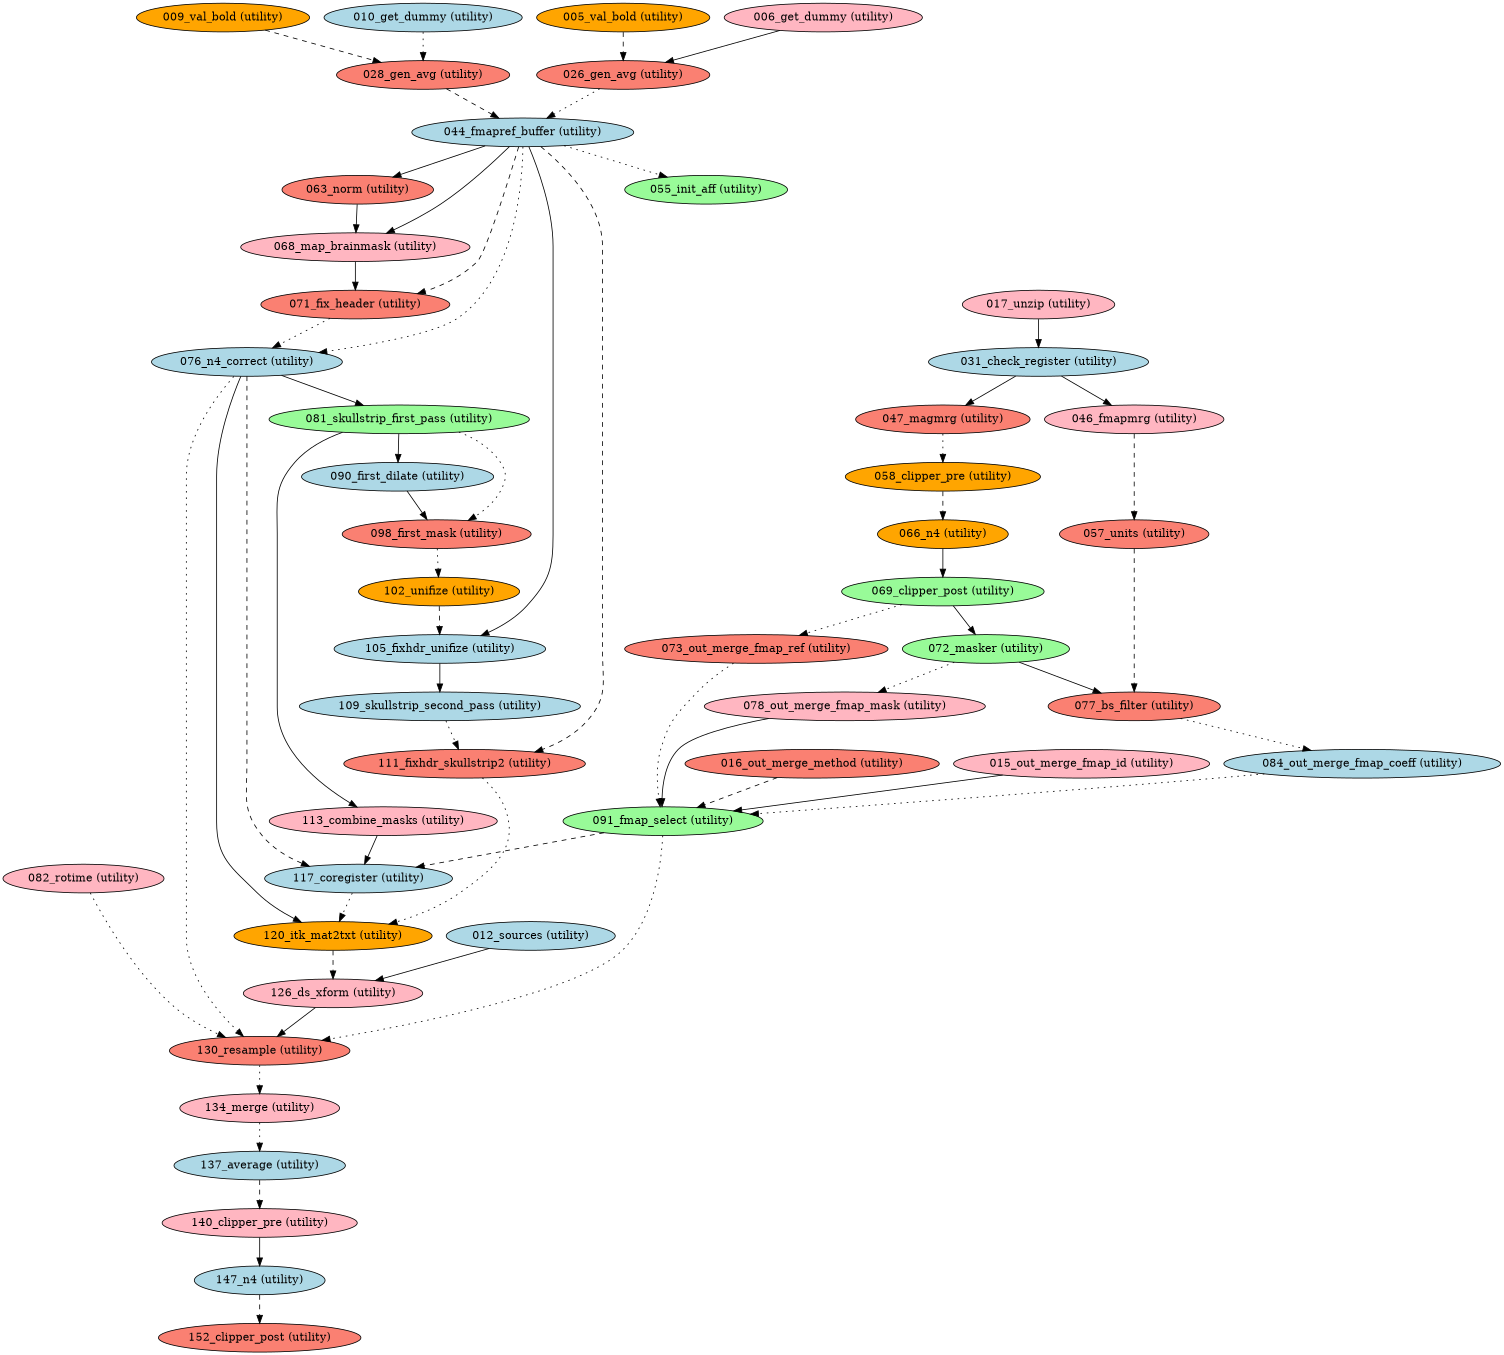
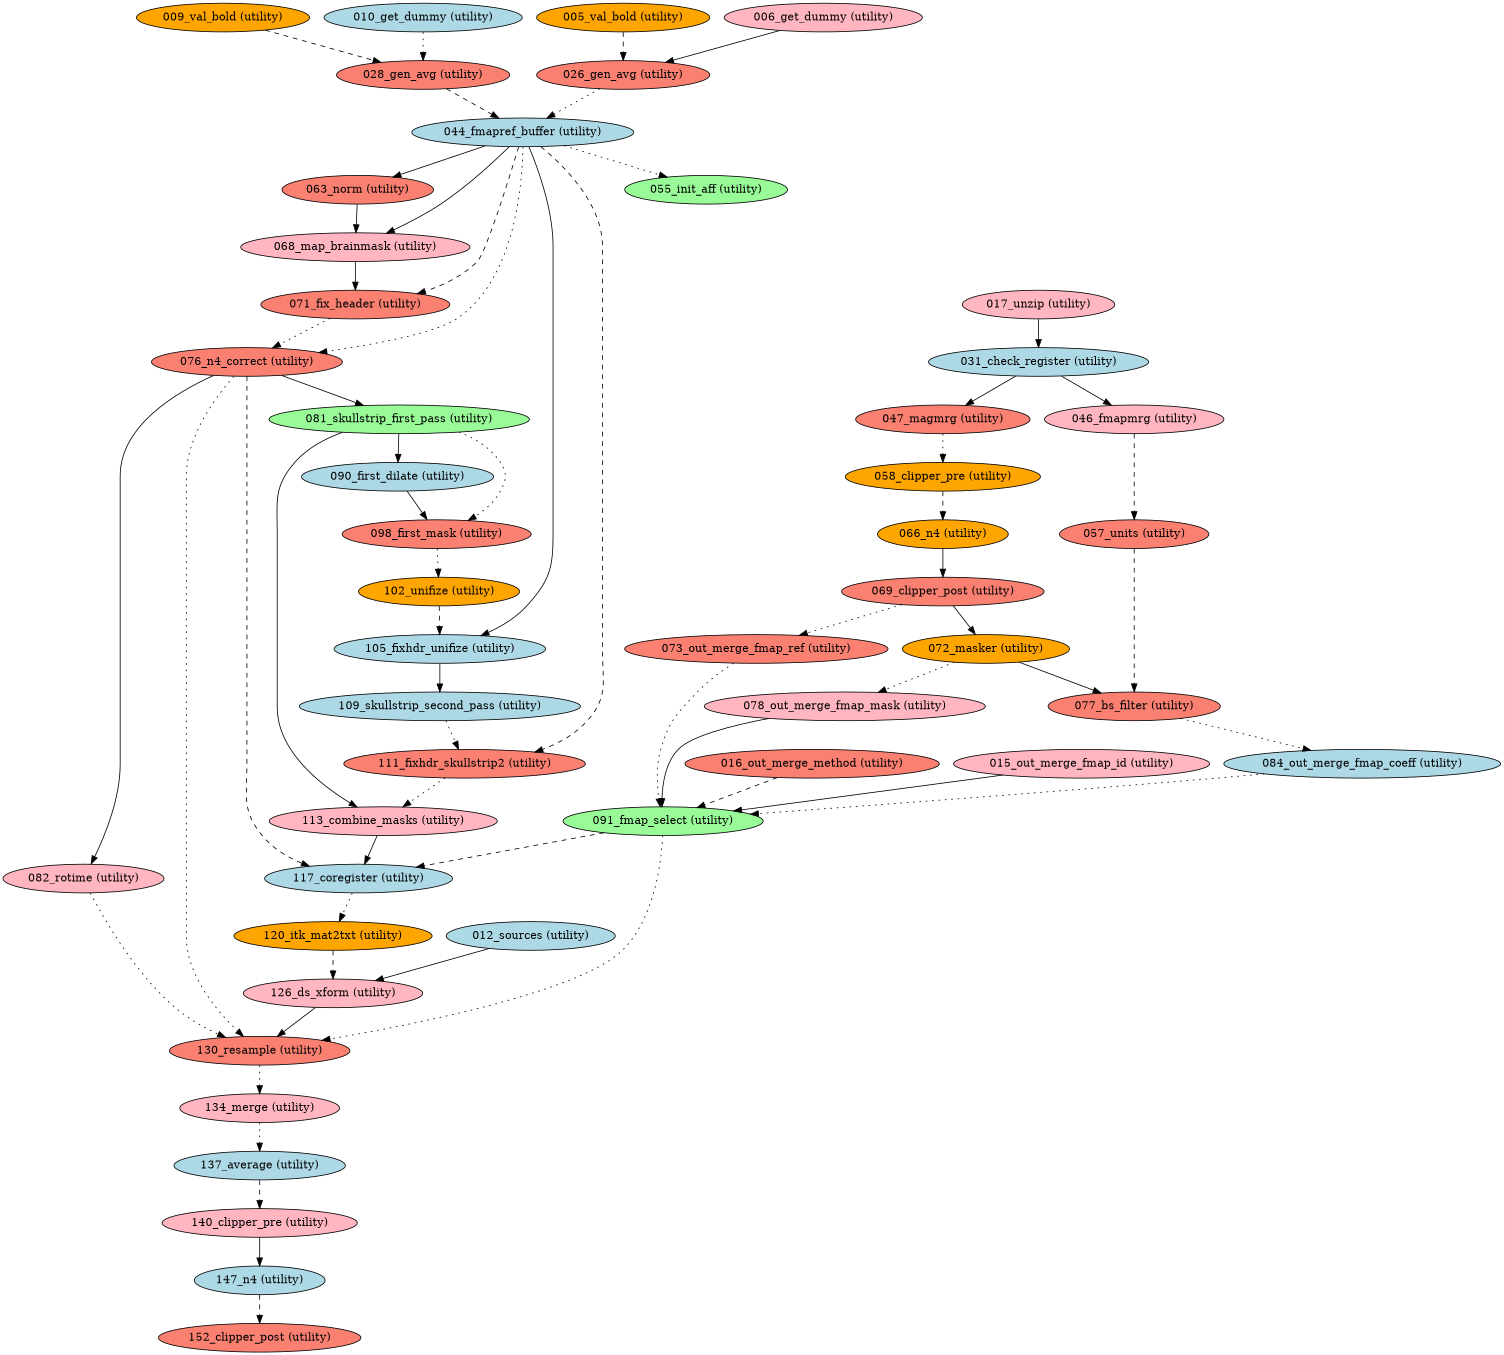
node "076_n4_correct (utility)": fillcolor lightblue -> salmon
node "069_clipper_post (utility)": fillcolor palegreen -> salmon
node "072_masker (utility)": fillcolor palegreen -> orange
edge "076_n4_correct (utility)" -> "120_itk_mat2txt (utility)": now "076_n4_correct (utility)" -> "082_rotime (utility)"
edge "111_fixhdr_skullstrip2 (utility)" -> "120_itk_mat2txt (utility)": now "111_fixhdr_skullstrip2 (utility)" -> "113_combine_masks (utility)"
